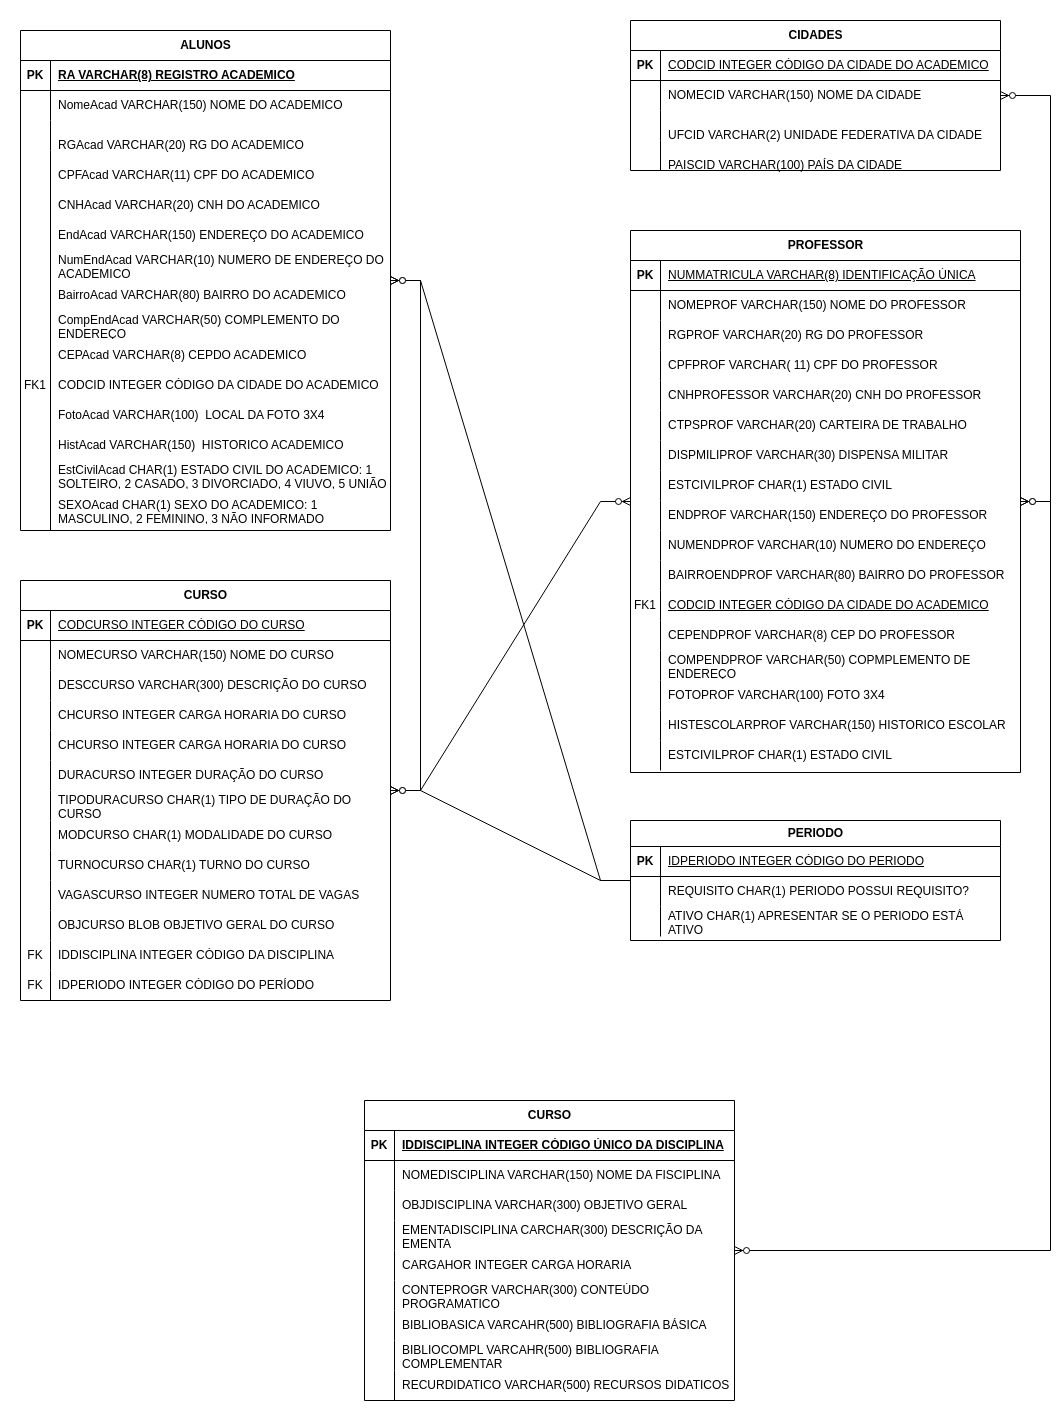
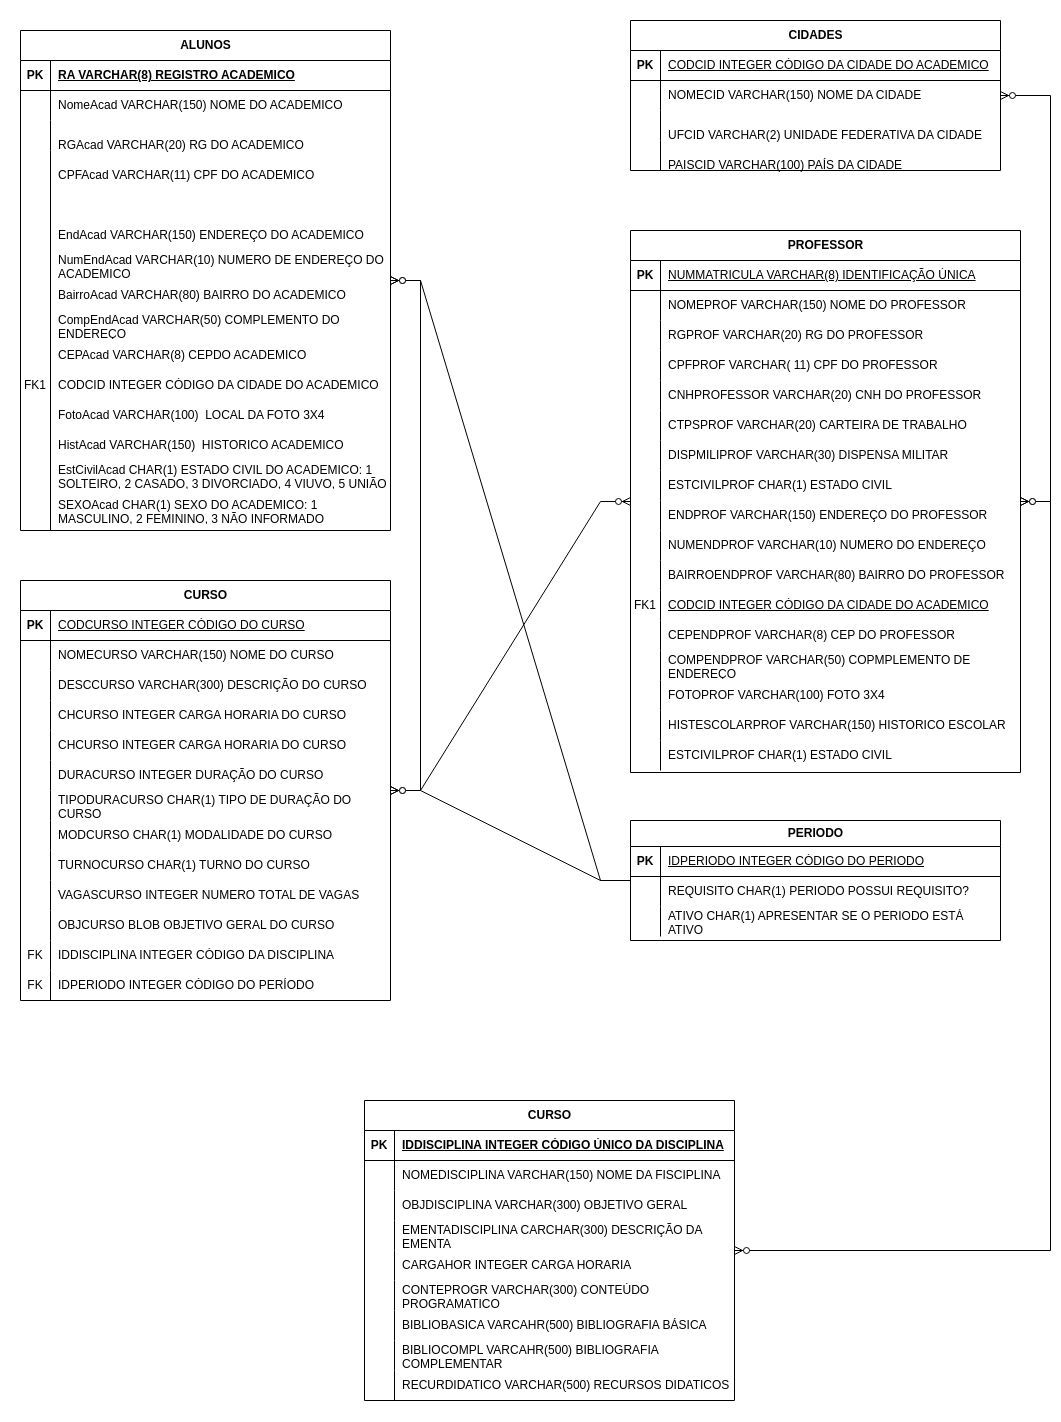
node "CNHAcad VARCHAR(20) CNH DO ACADEMICO": removed
